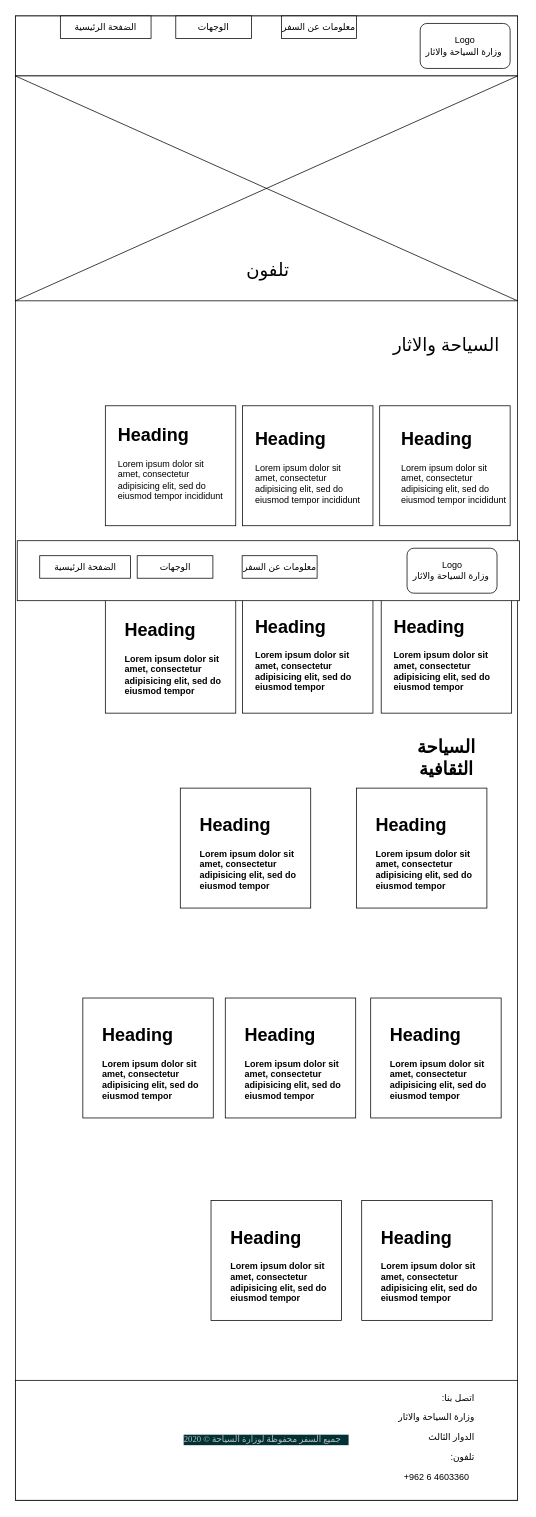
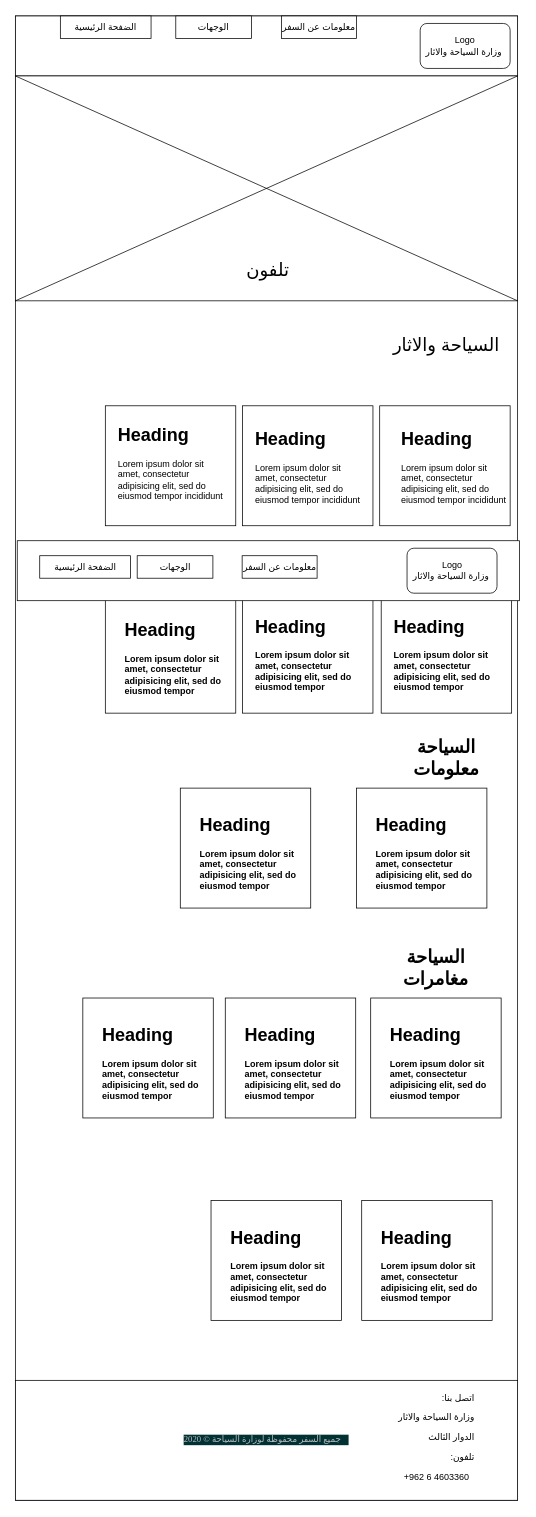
node "السياحة الثقافية": label "السياحة الثقافية" -> "السياحة معلومات"
node "السياحة مغامرات": added
